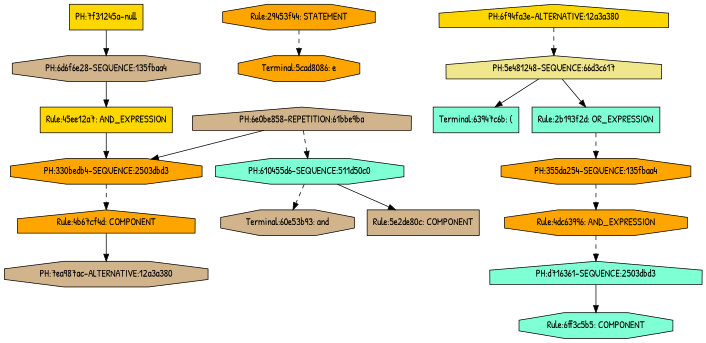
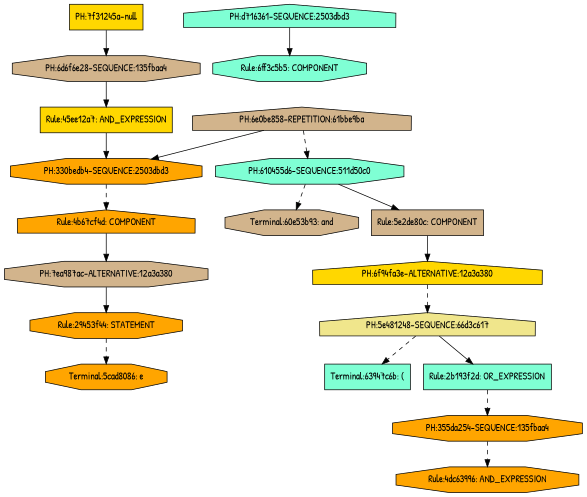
edge "PH:5e481248-SEQUENCE:66d3c617" -> "Terminal:63947c6b: (": style solid -> dashed
edge "Rule:5e2de80c: COMPONENT" -> "PH:6f94fa3e-ALTERNATIVE:12a3a380": added
edge "Rule:4dc63996: AND_EXPRESSION" -> "PH:d716361-SEQUENCE:2503dbd3": removed
edge "PH:7ea987ac-ALTERNATIVE:12a3a380" -> "Rule:29453f44: STATEMENT": added
